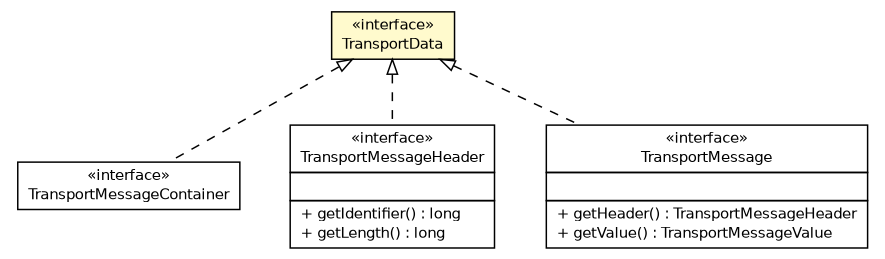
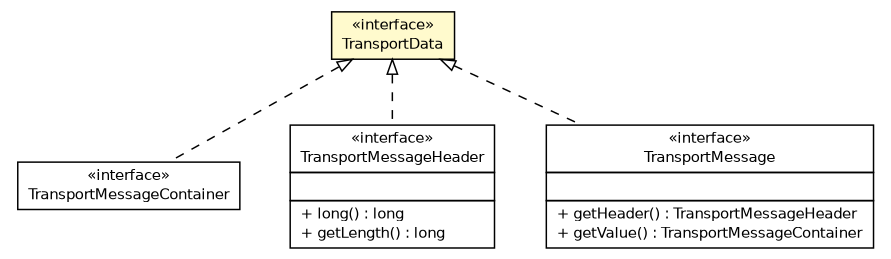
node "TransportMessageHeader": text "+ getIdentifier() : long" -> "+ long() : long"
node "TransportMessage": text "+ getValue() : TransportMessageValue" -> "+ getValue() : TransportMessageContainer"
